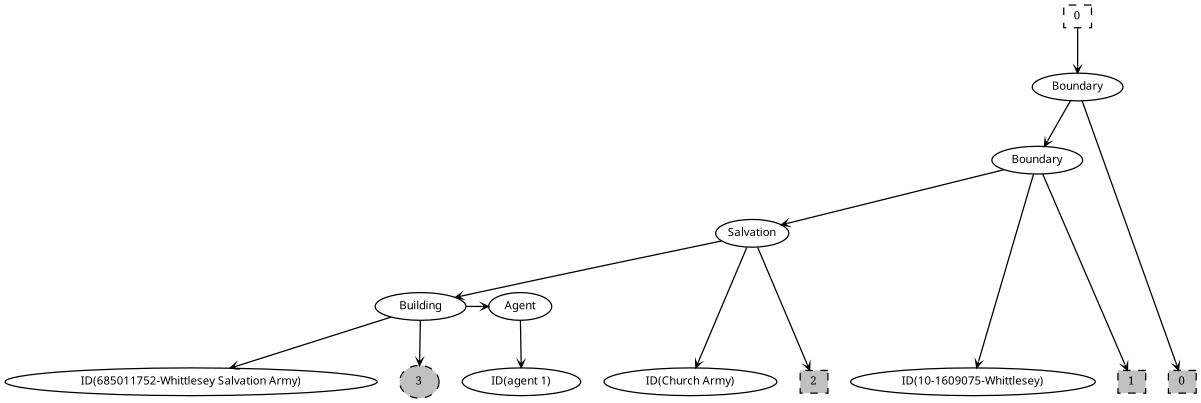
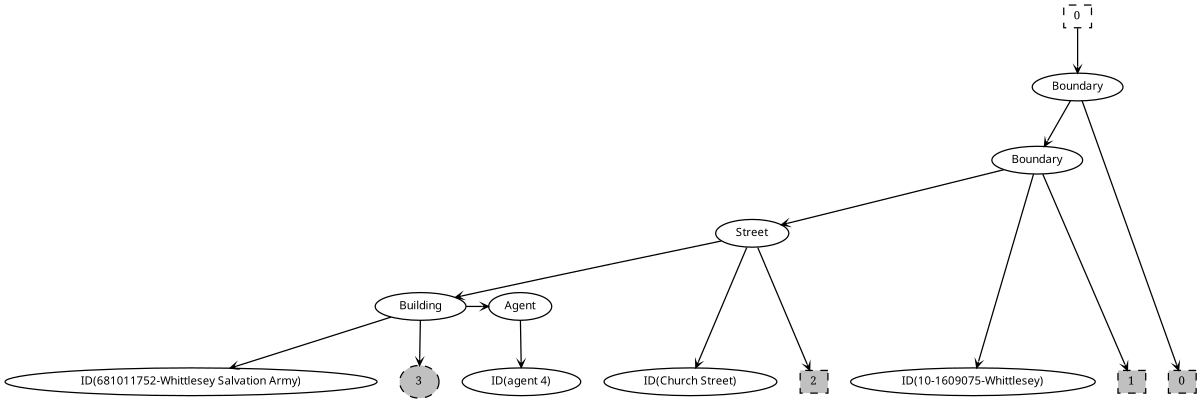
node "Salvation": label "Salvation" -> "Street"
node "ID(685011752-Whittlesey Salvation Army)": label "ID(685011752-Whittlesey Salvation Army)" -> "ID(681011752-Whittlesey Salvation Army)"
node "ID(agent 1)": label "ID(agent 1)" -> "ID(agent 4)"
node "ID(Church Army)": label "ID(Church Army)" -> "ID(Church Street)"
